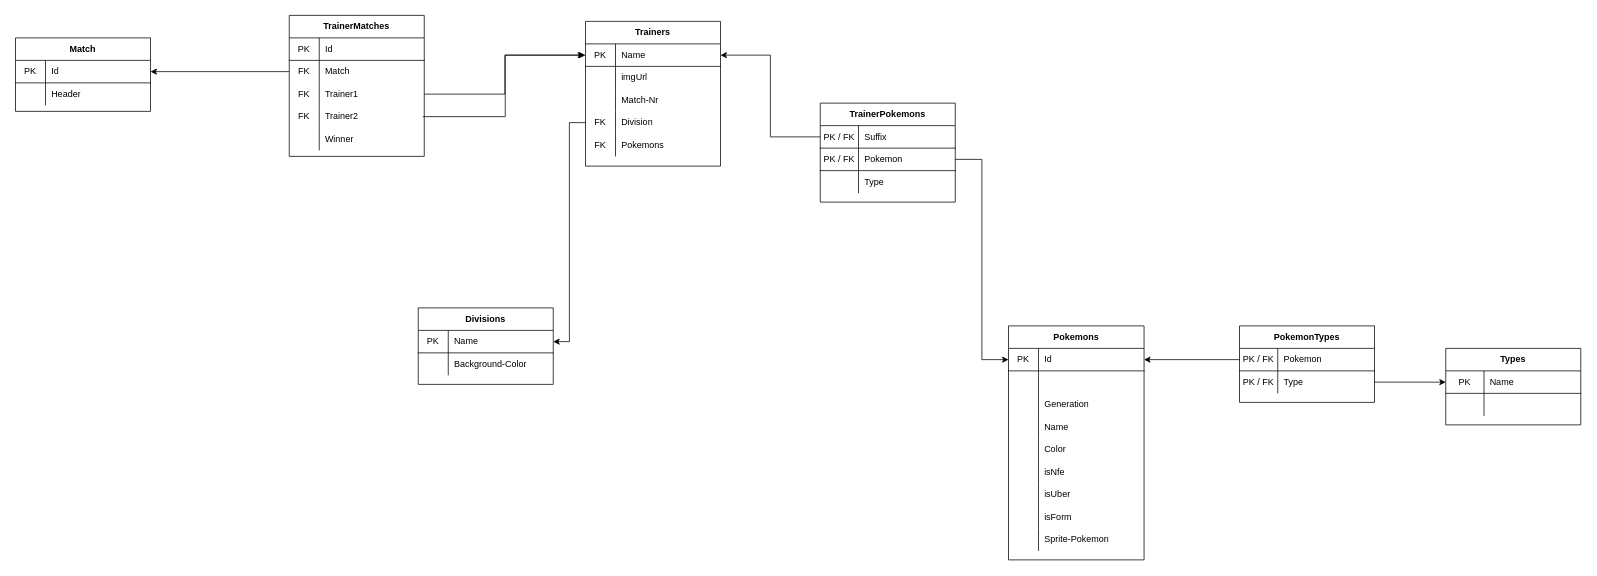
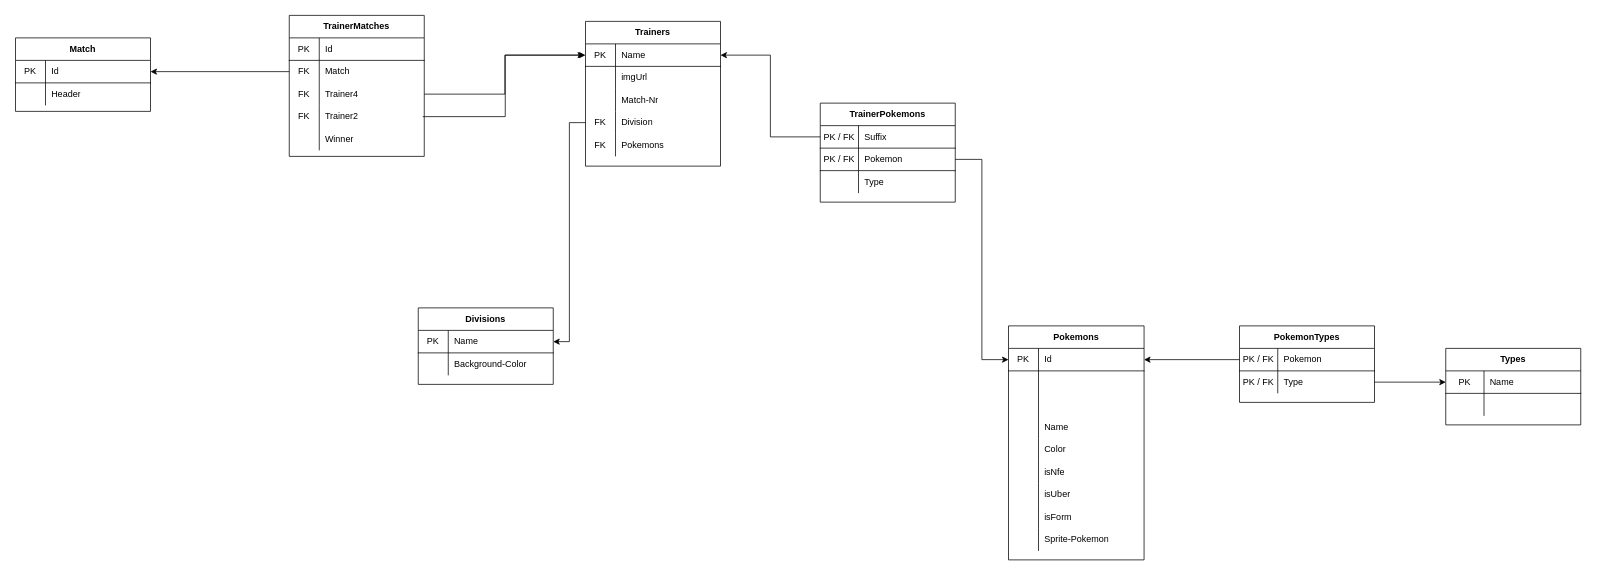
node "Trainer1": label "Trainer1" -> "Trainer4"
node "Generation": removed
